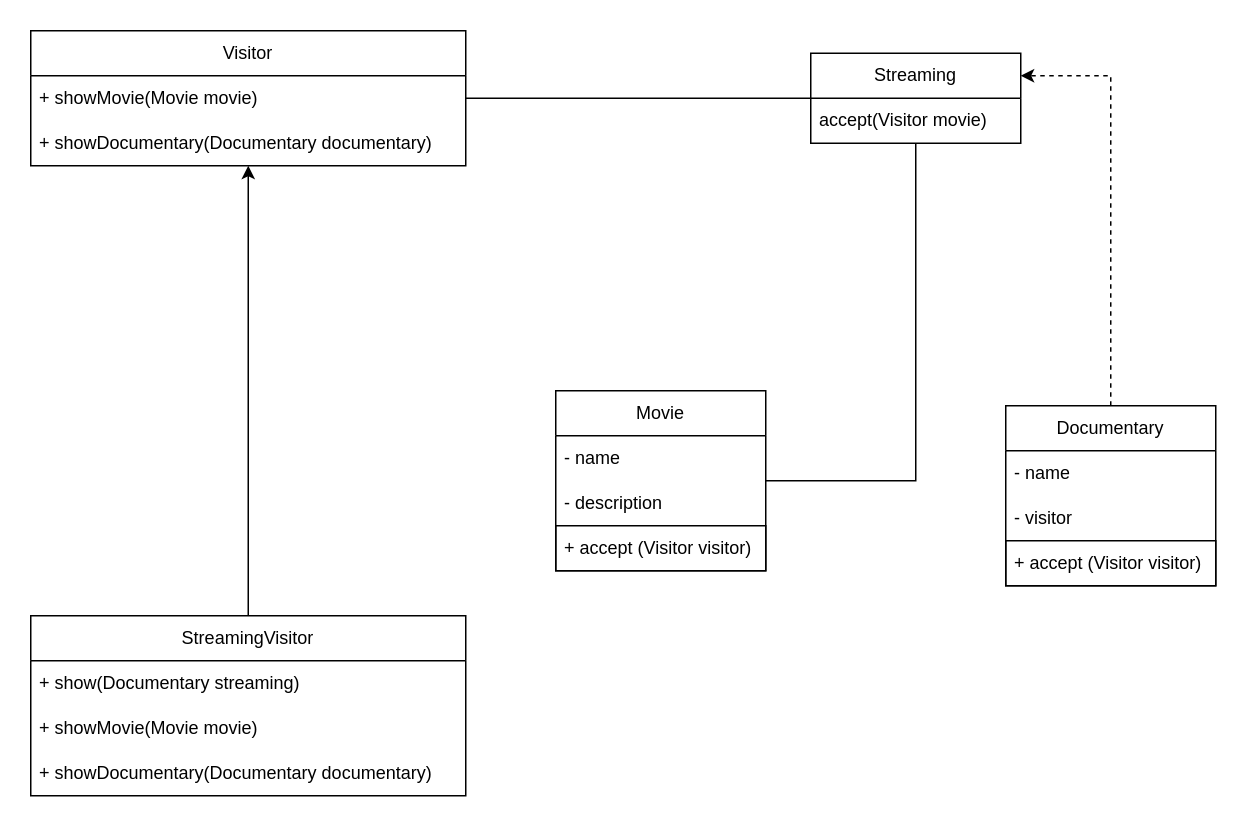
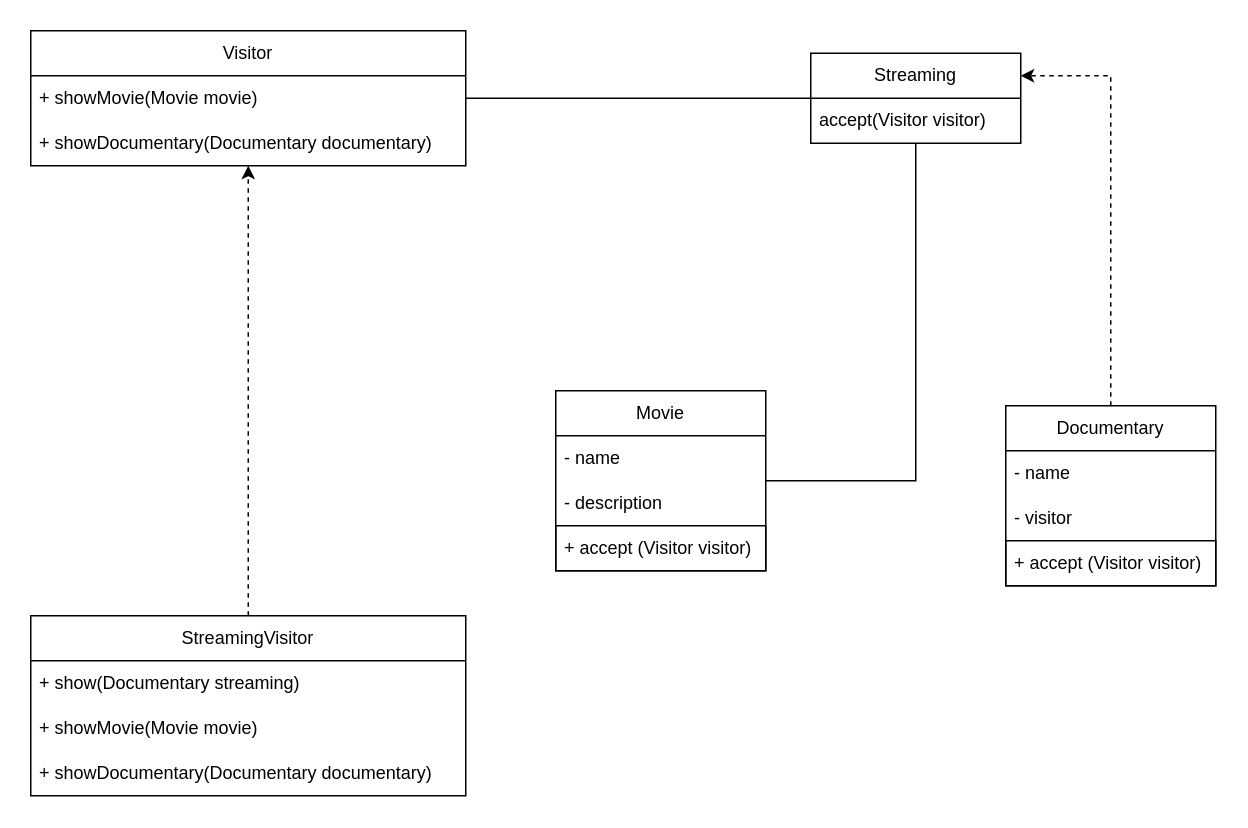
node "accept(Visitor movie)": label "accept(Visitor movie)" -> "accept(Visitor visitor)"
edge "StreamingVisitor" -> "Visitor": style solid -> dashed
